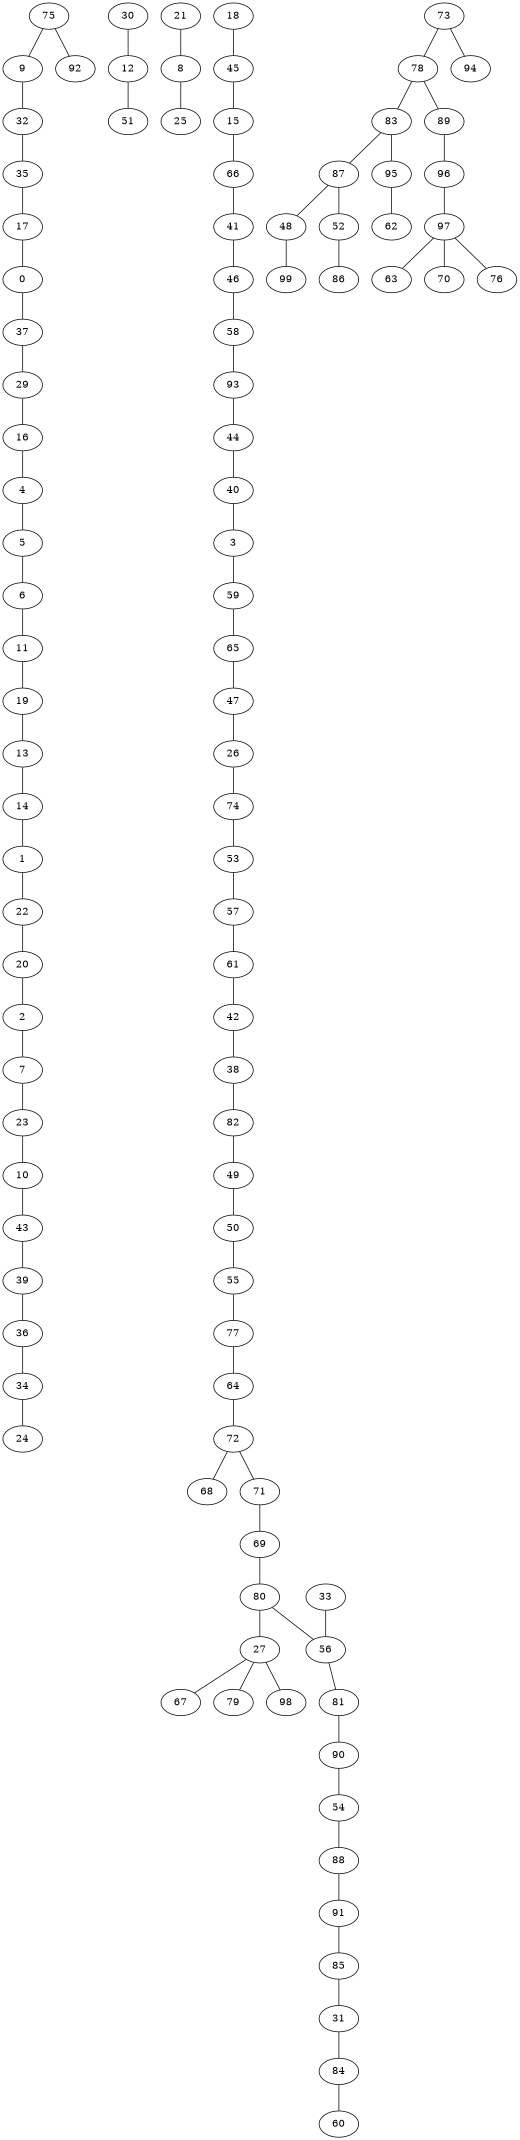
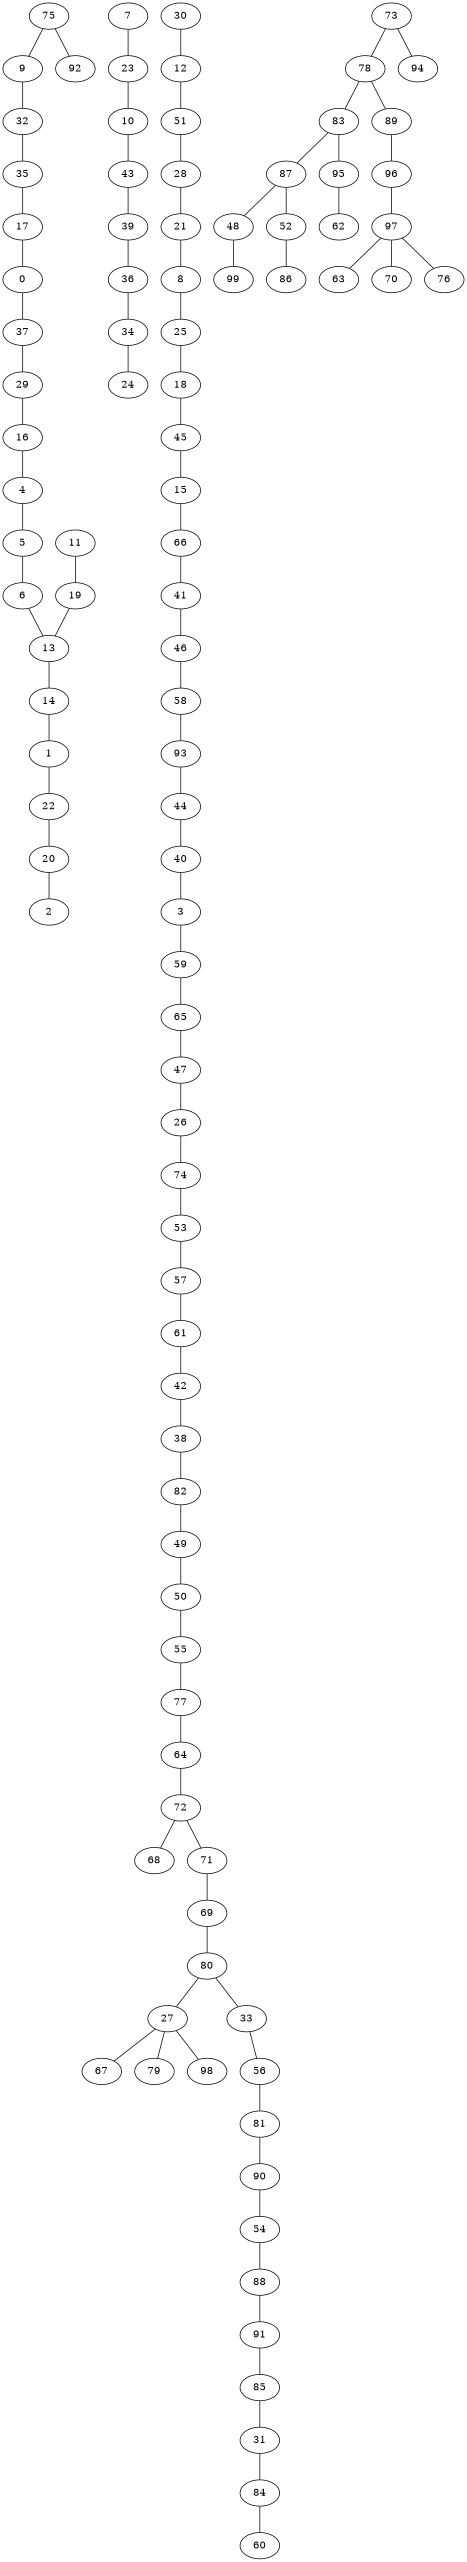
node "28": added
edge "25" -- "18": added
edge "6" -- "11": now "6" -- "13"
edge "2" -- "7": removed
edge "80" -- "56": now "80" -- "33"
